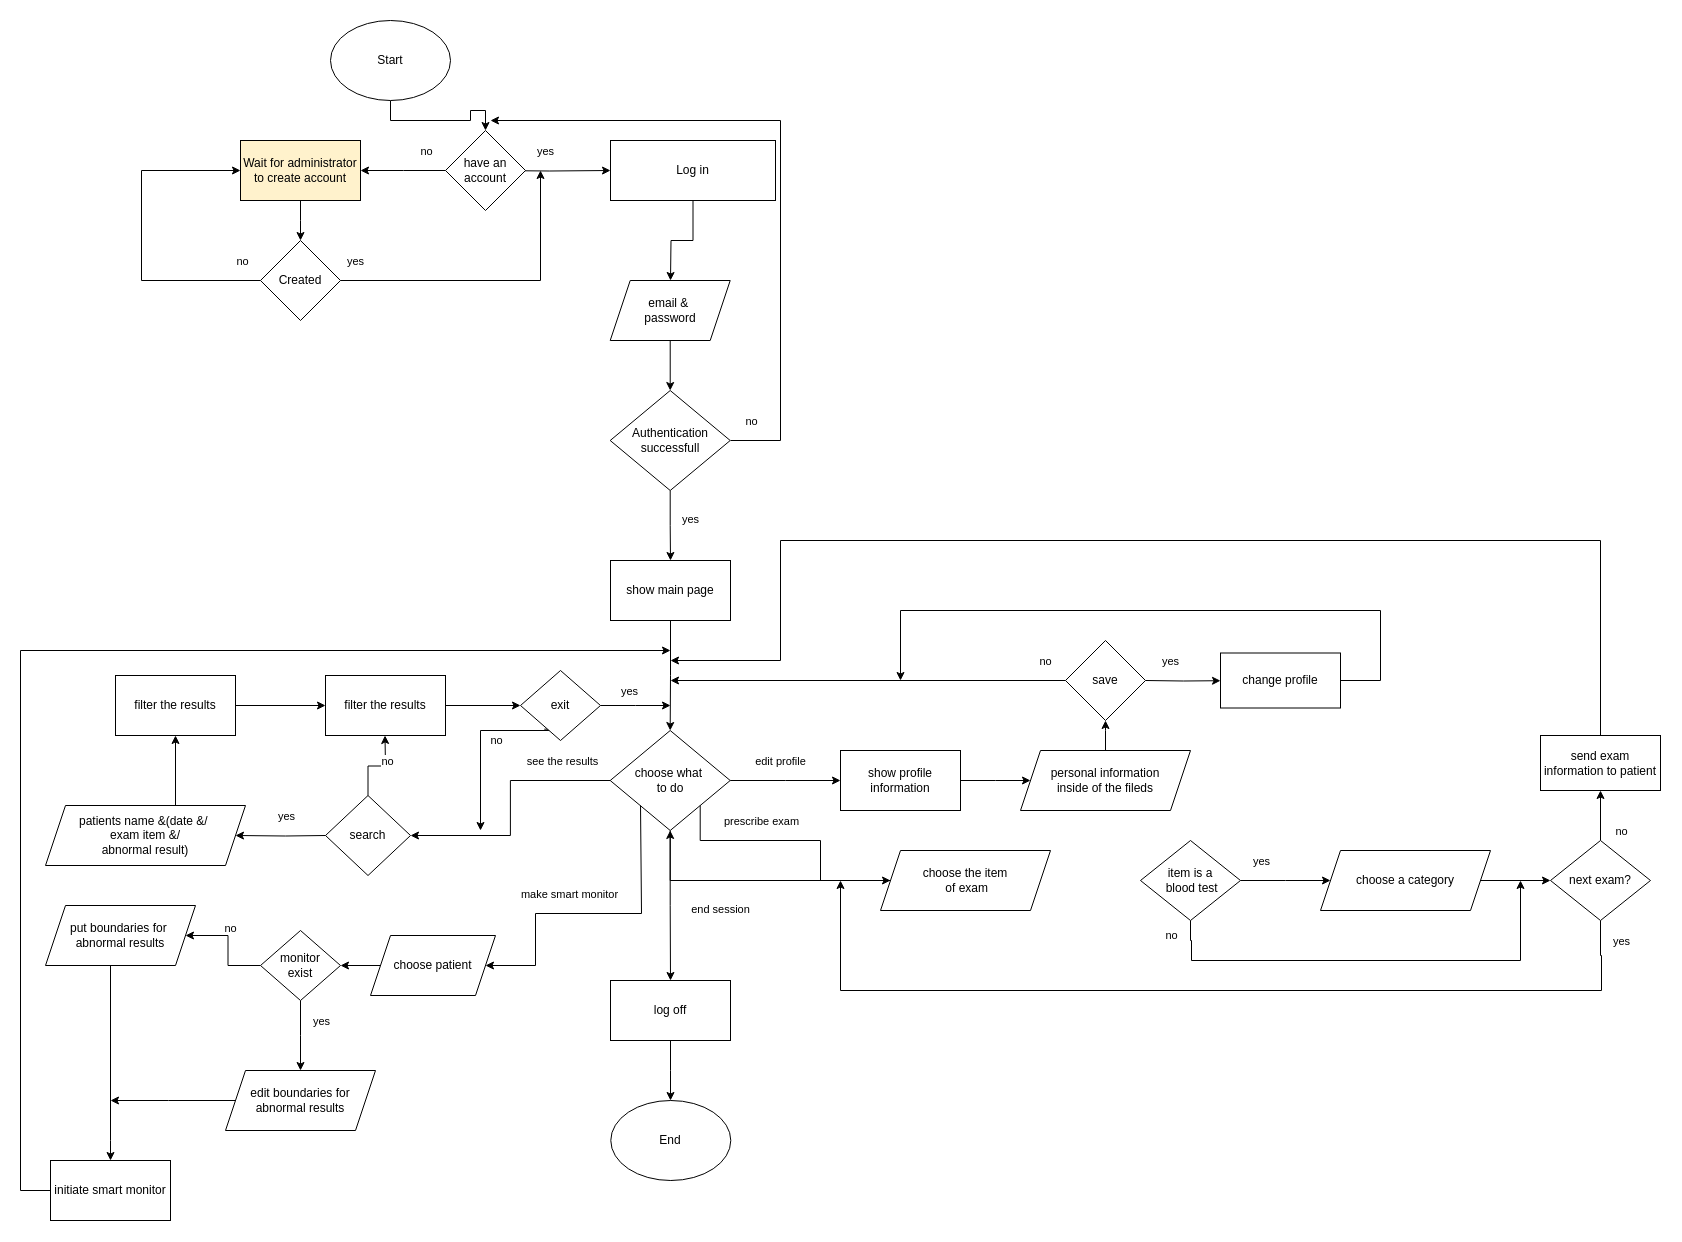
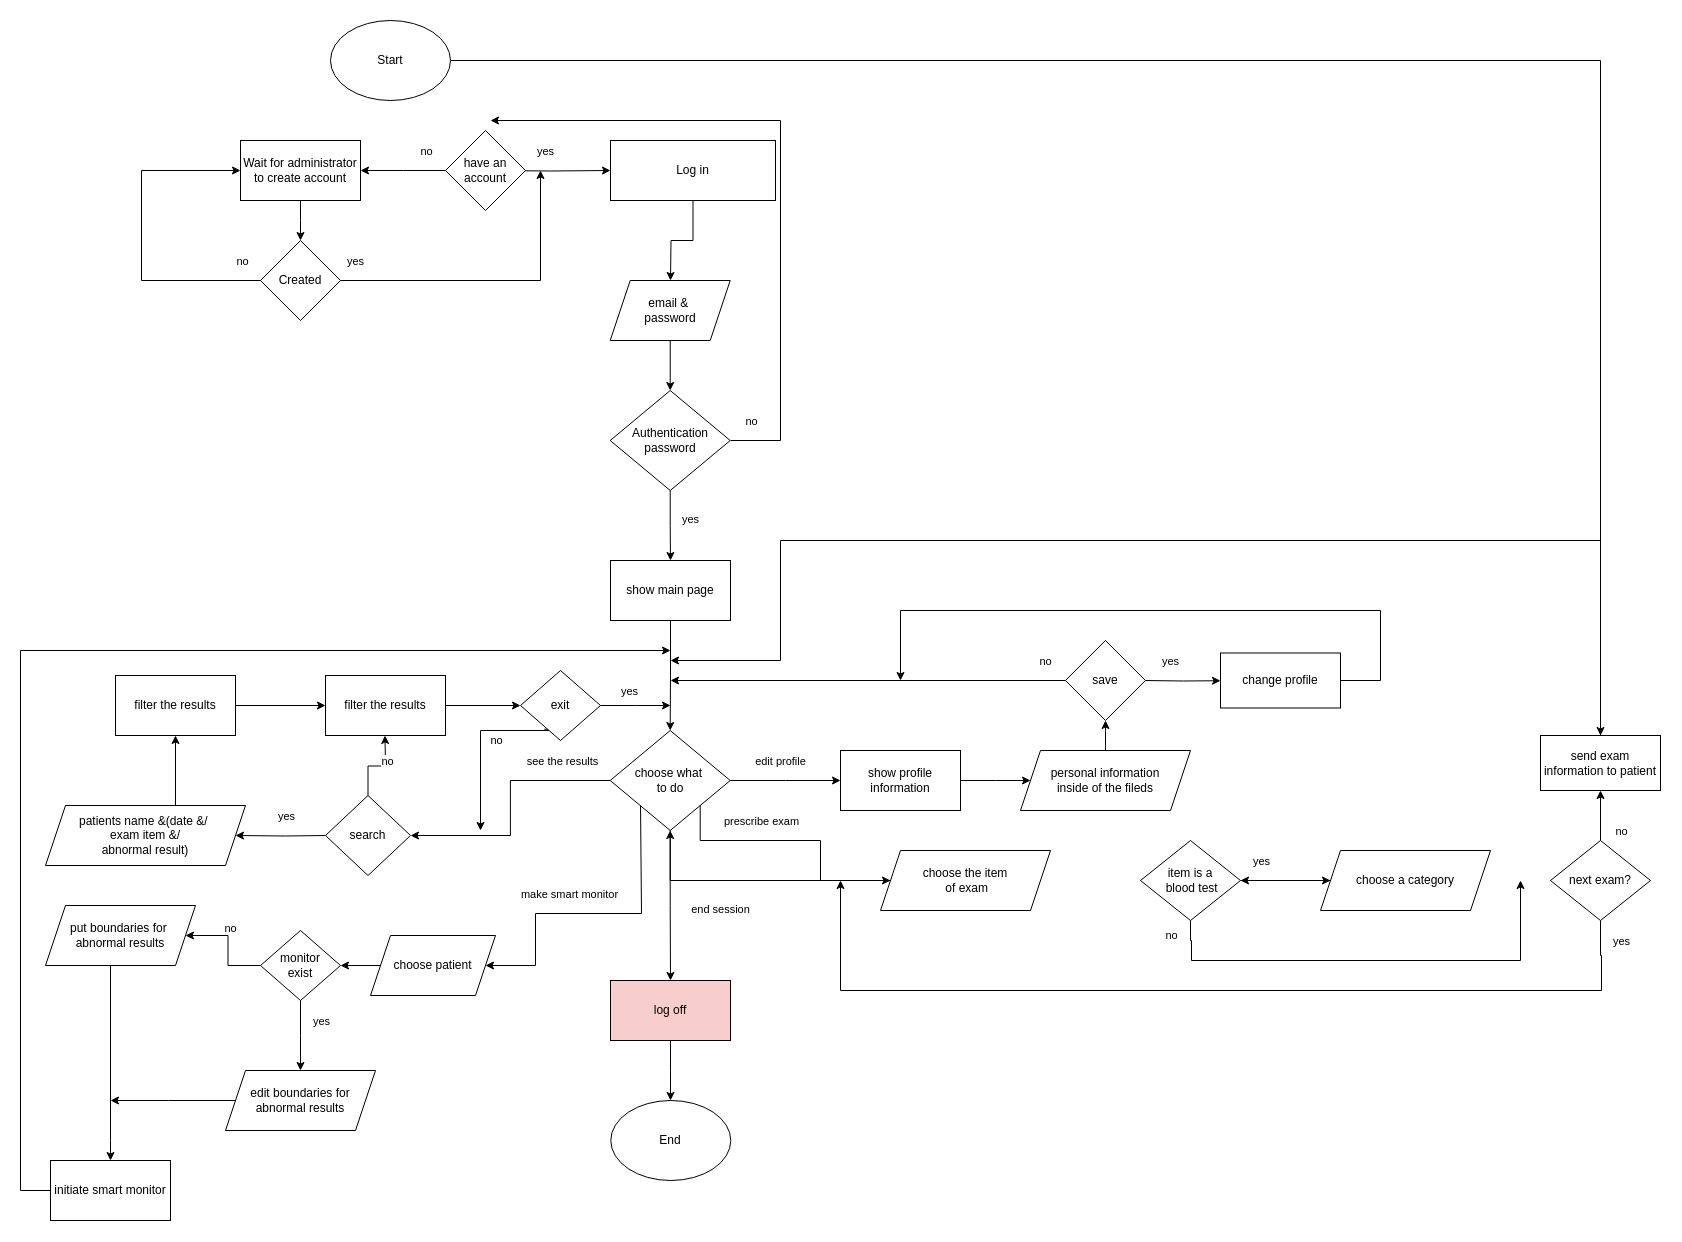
edge "Start" -> "have an account": now "Start" -> "send exam information to patient"
node "Wait for administrator to create account": fillcolor #fff2cc -> #ffffff
node "Authentication successfull": label "Authentication successfull" -> "Authentication password"
edge "choose a category" -> "next exam?": now "choose a category" -> "item is a blood test"
node "log off": fillcolor #ffffff -> #f8cecc
